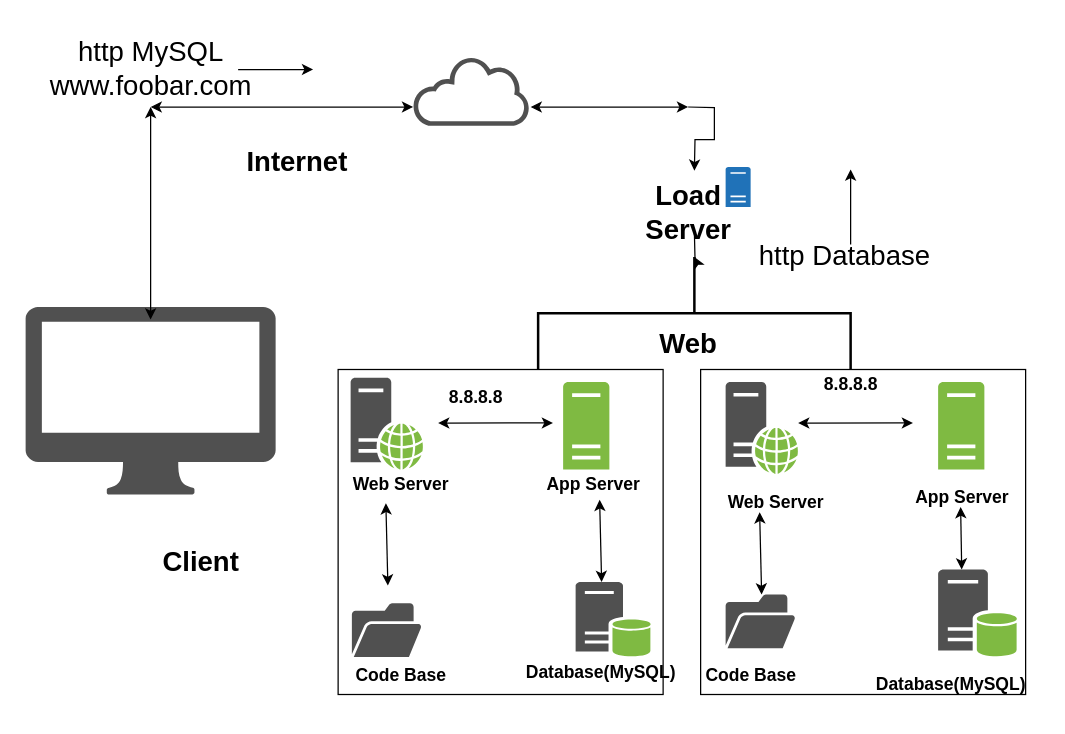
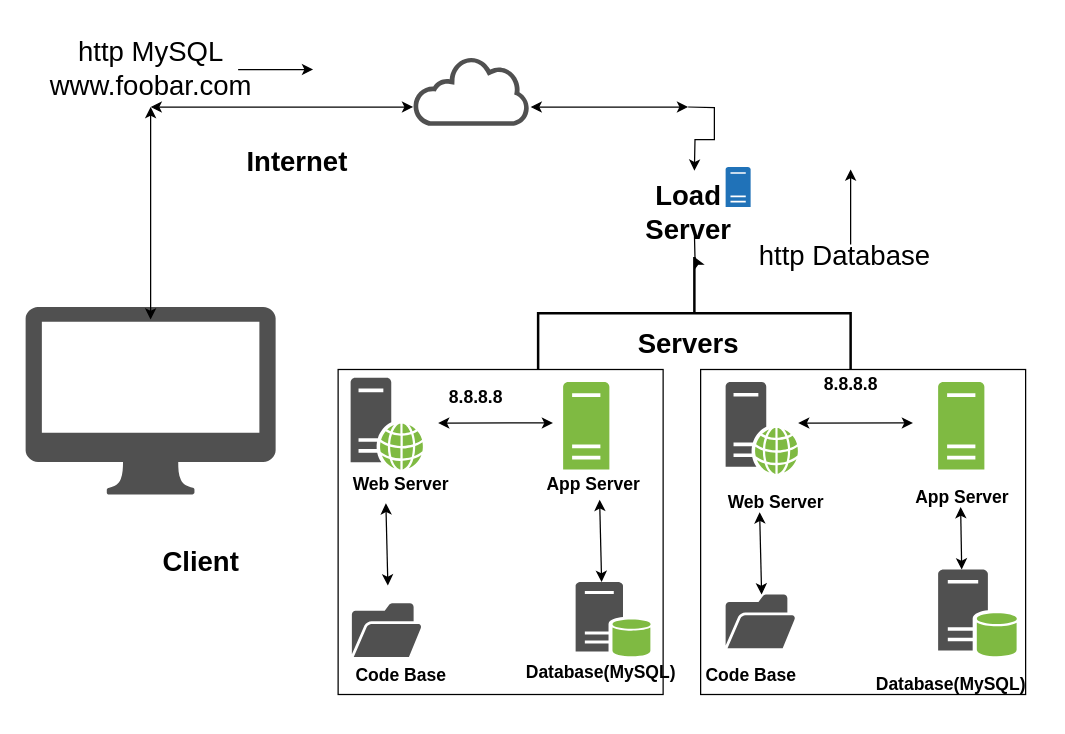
node "Web": label "Web" -> "Servers"
